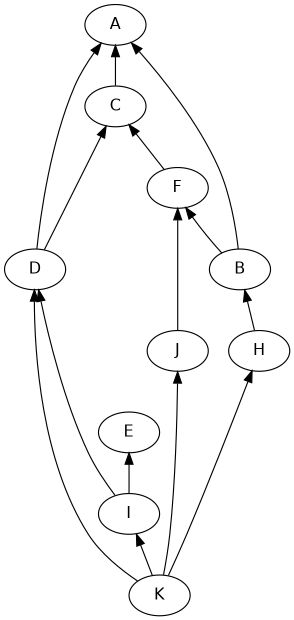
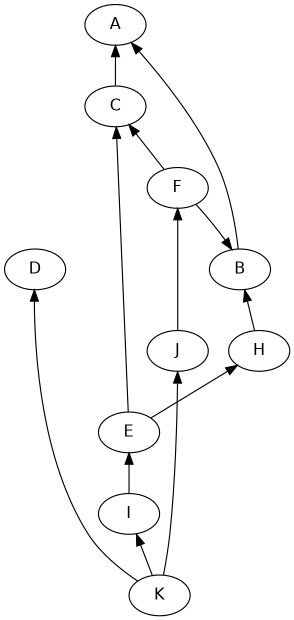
edge "D" -> "A": removed
edge "D" -> "C": now "E" -> "C"
edge "B" -> "F": reversed
edge "I" -> "D": removed
edge "K" -> "H": now "E" -> "H"
